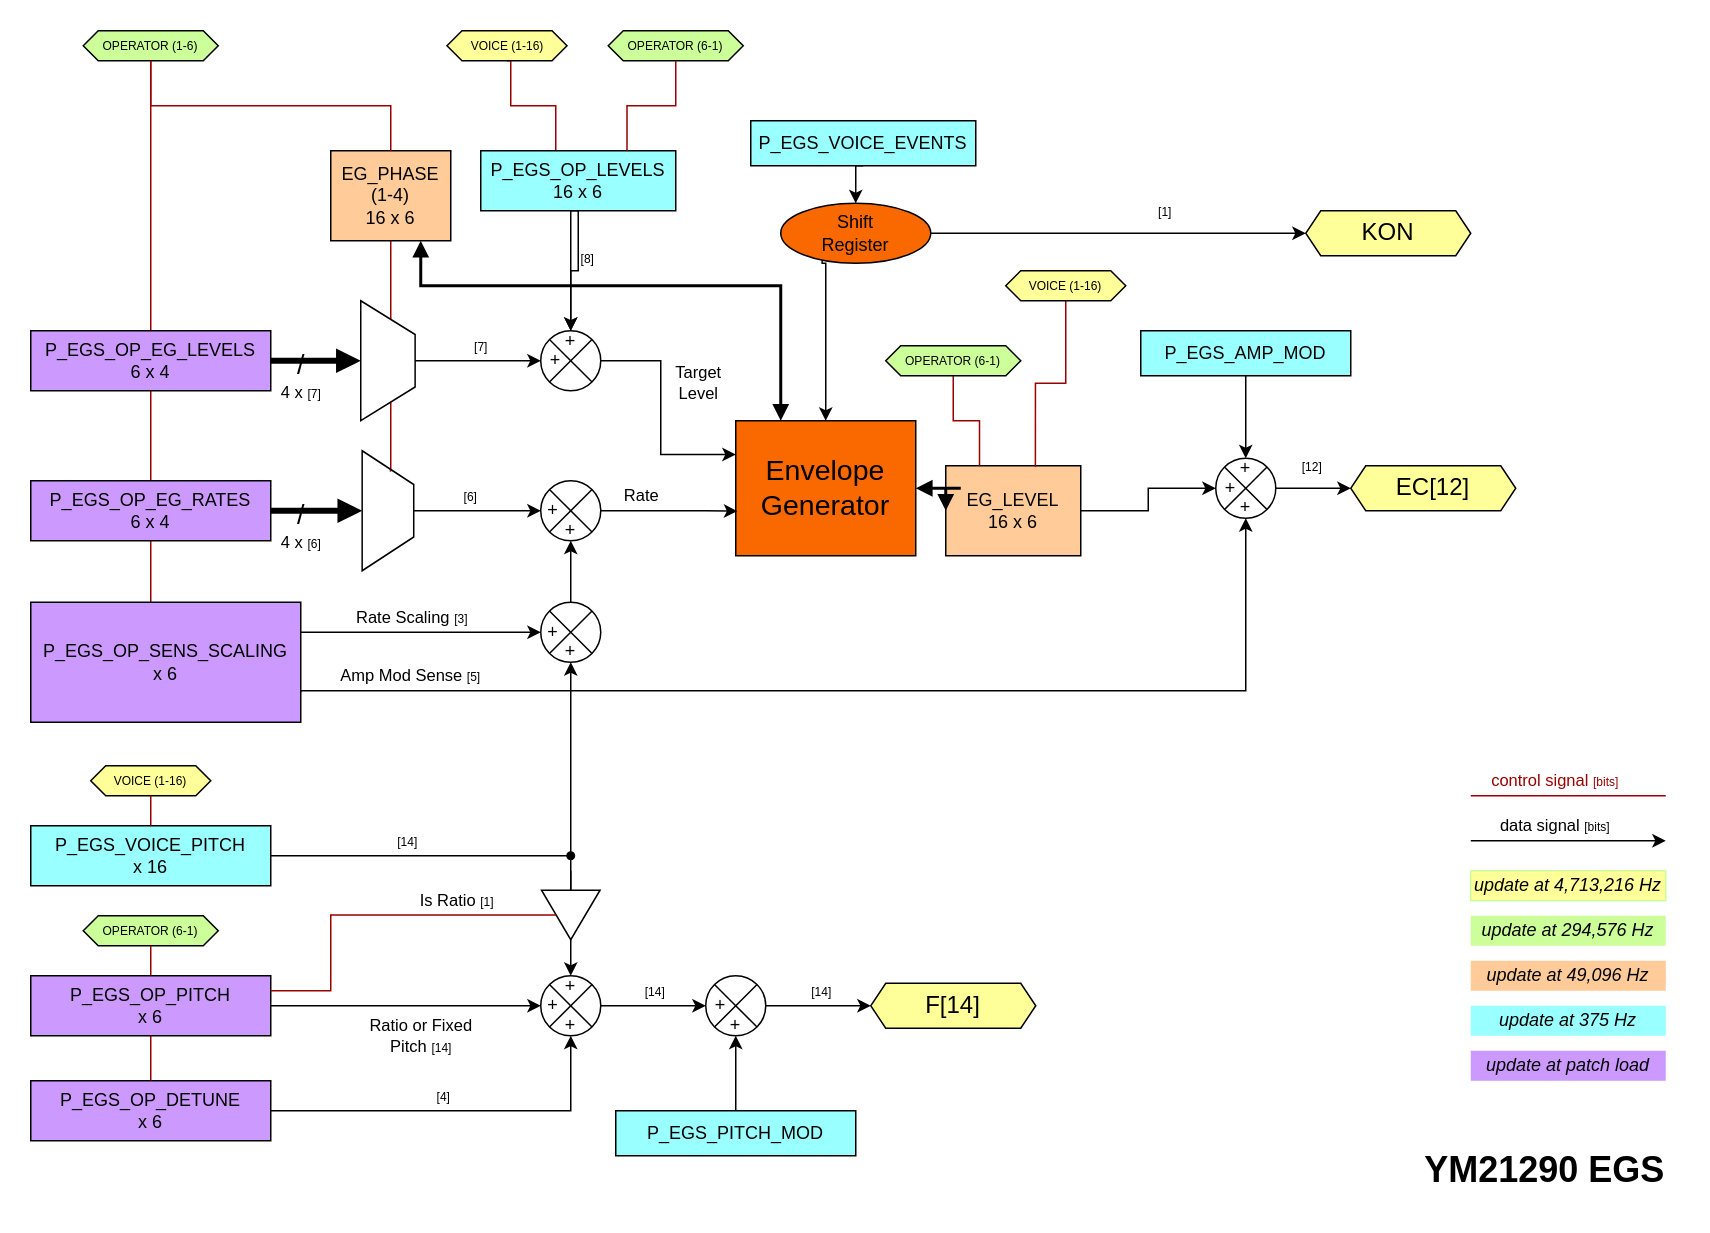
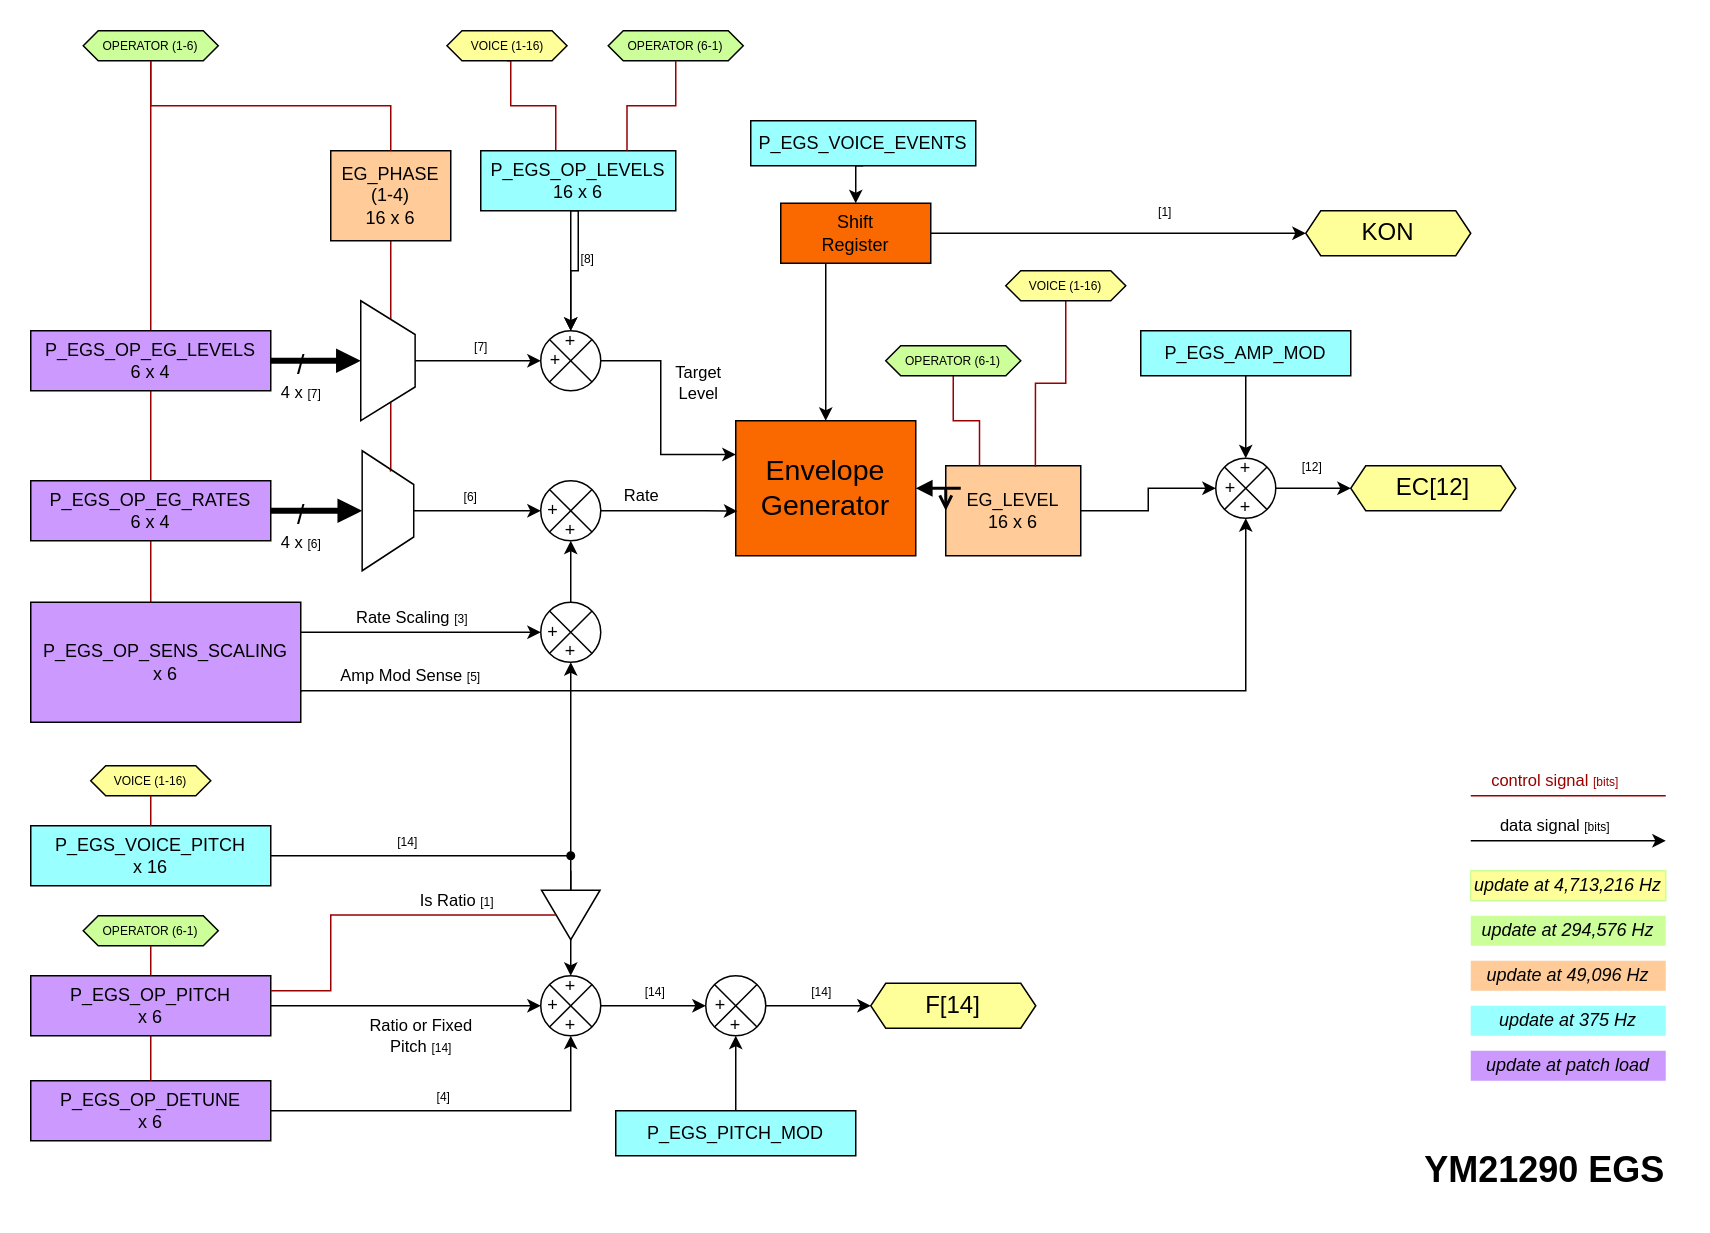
node "Shift Register": shape ellipse -> rectangle
edge "EG_PHASE (1-4) 16 x 6" -- "Envelope Generator": removed
edge "Envelope Generator" -- "EG_LEVEL 16 x 6": arrowhead block -> open
